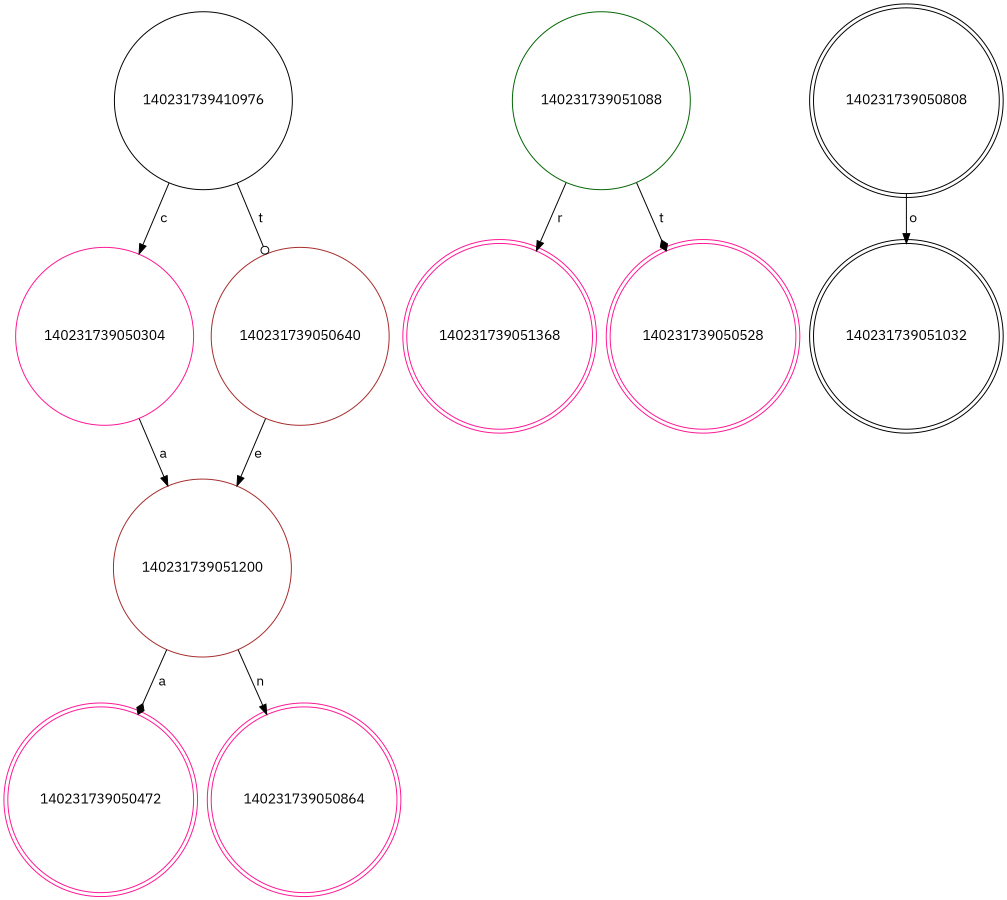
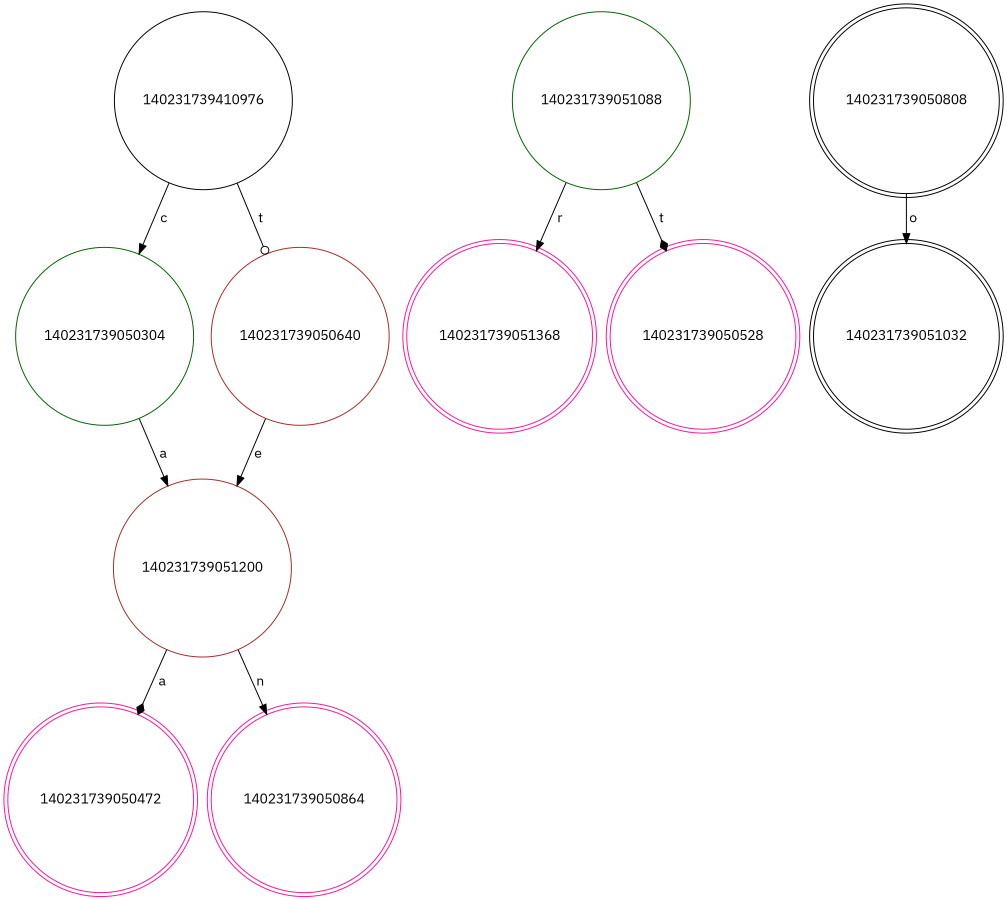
node "140231739050304": color deeppink -> darkgreen
